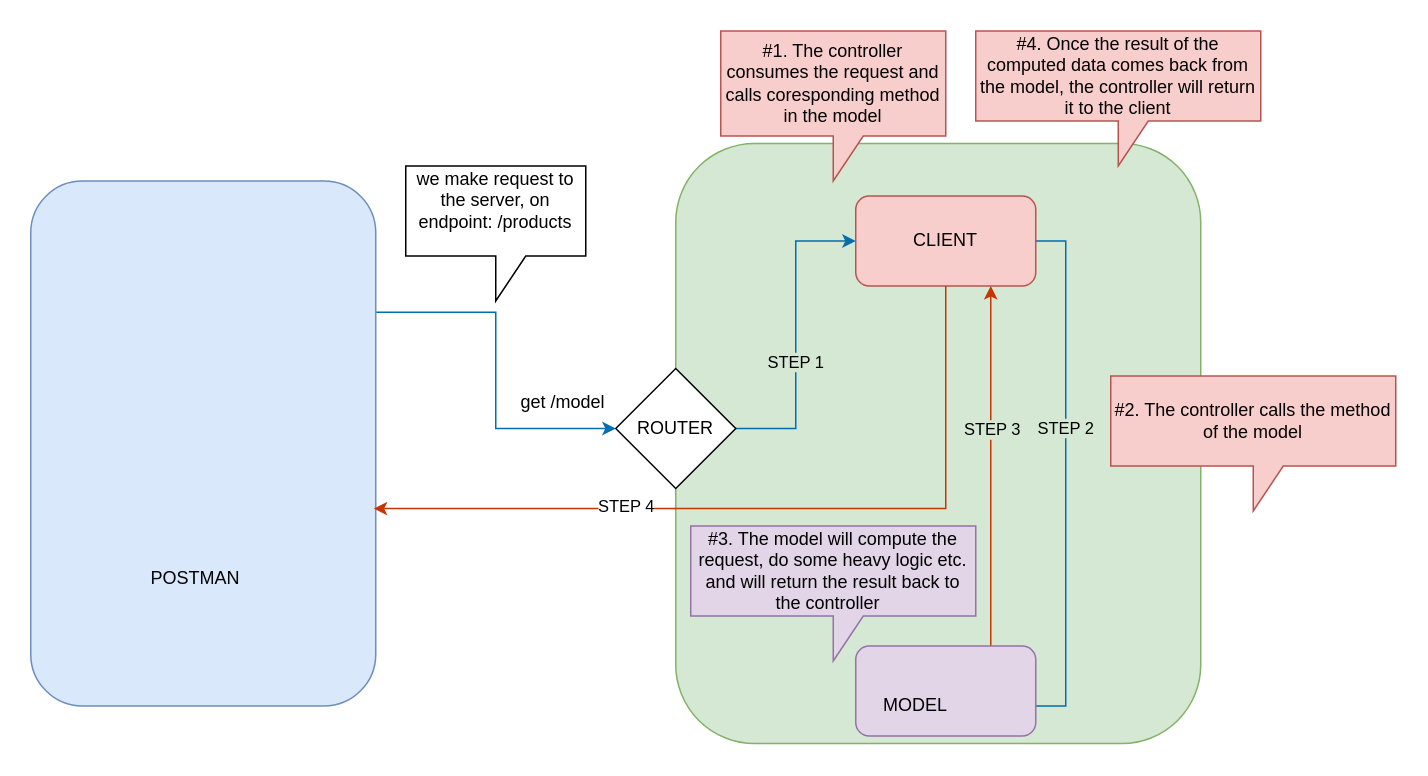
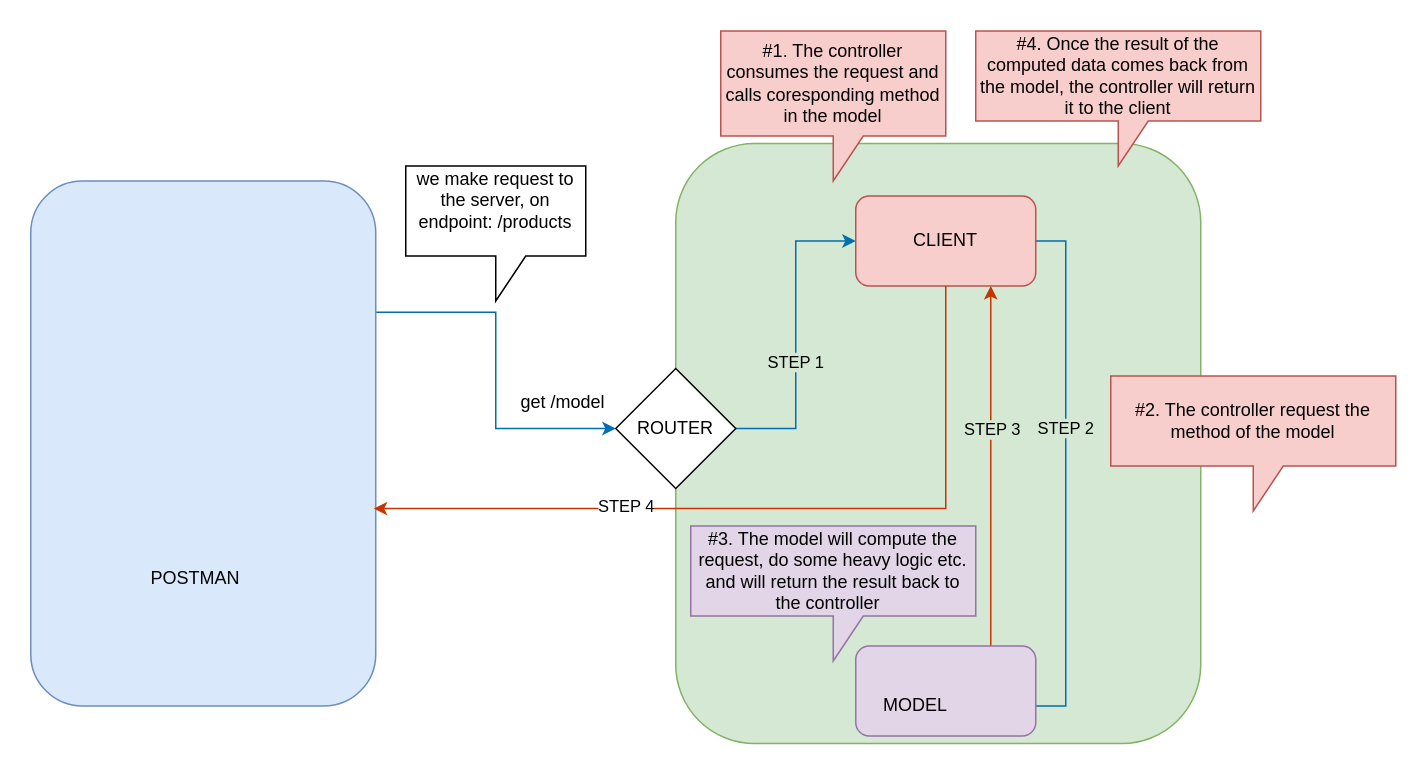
node "#2. The controller calls the method of the model": label "#2. The controller calls the method of the model" -> "#2. The controller request the method of the model"
